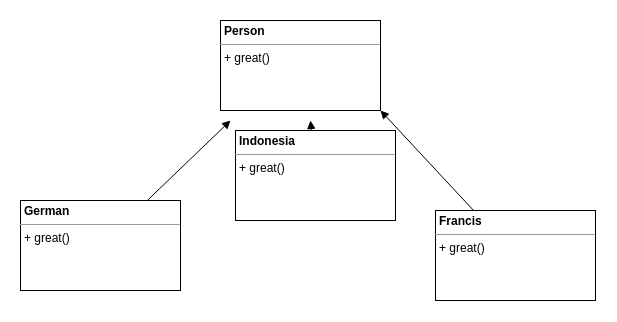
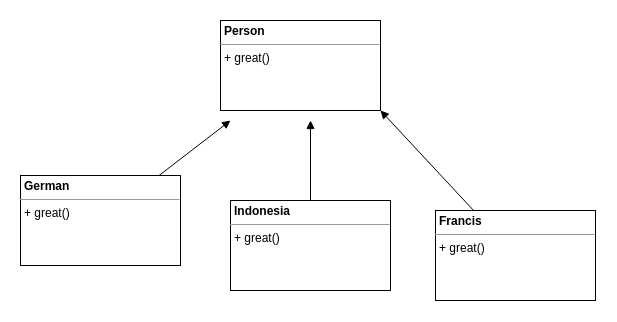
node "Indonesia + great()": moved (316, 176) -> (311, 246)
node "German + great()": moved (101, 246) -> (101, 221)
